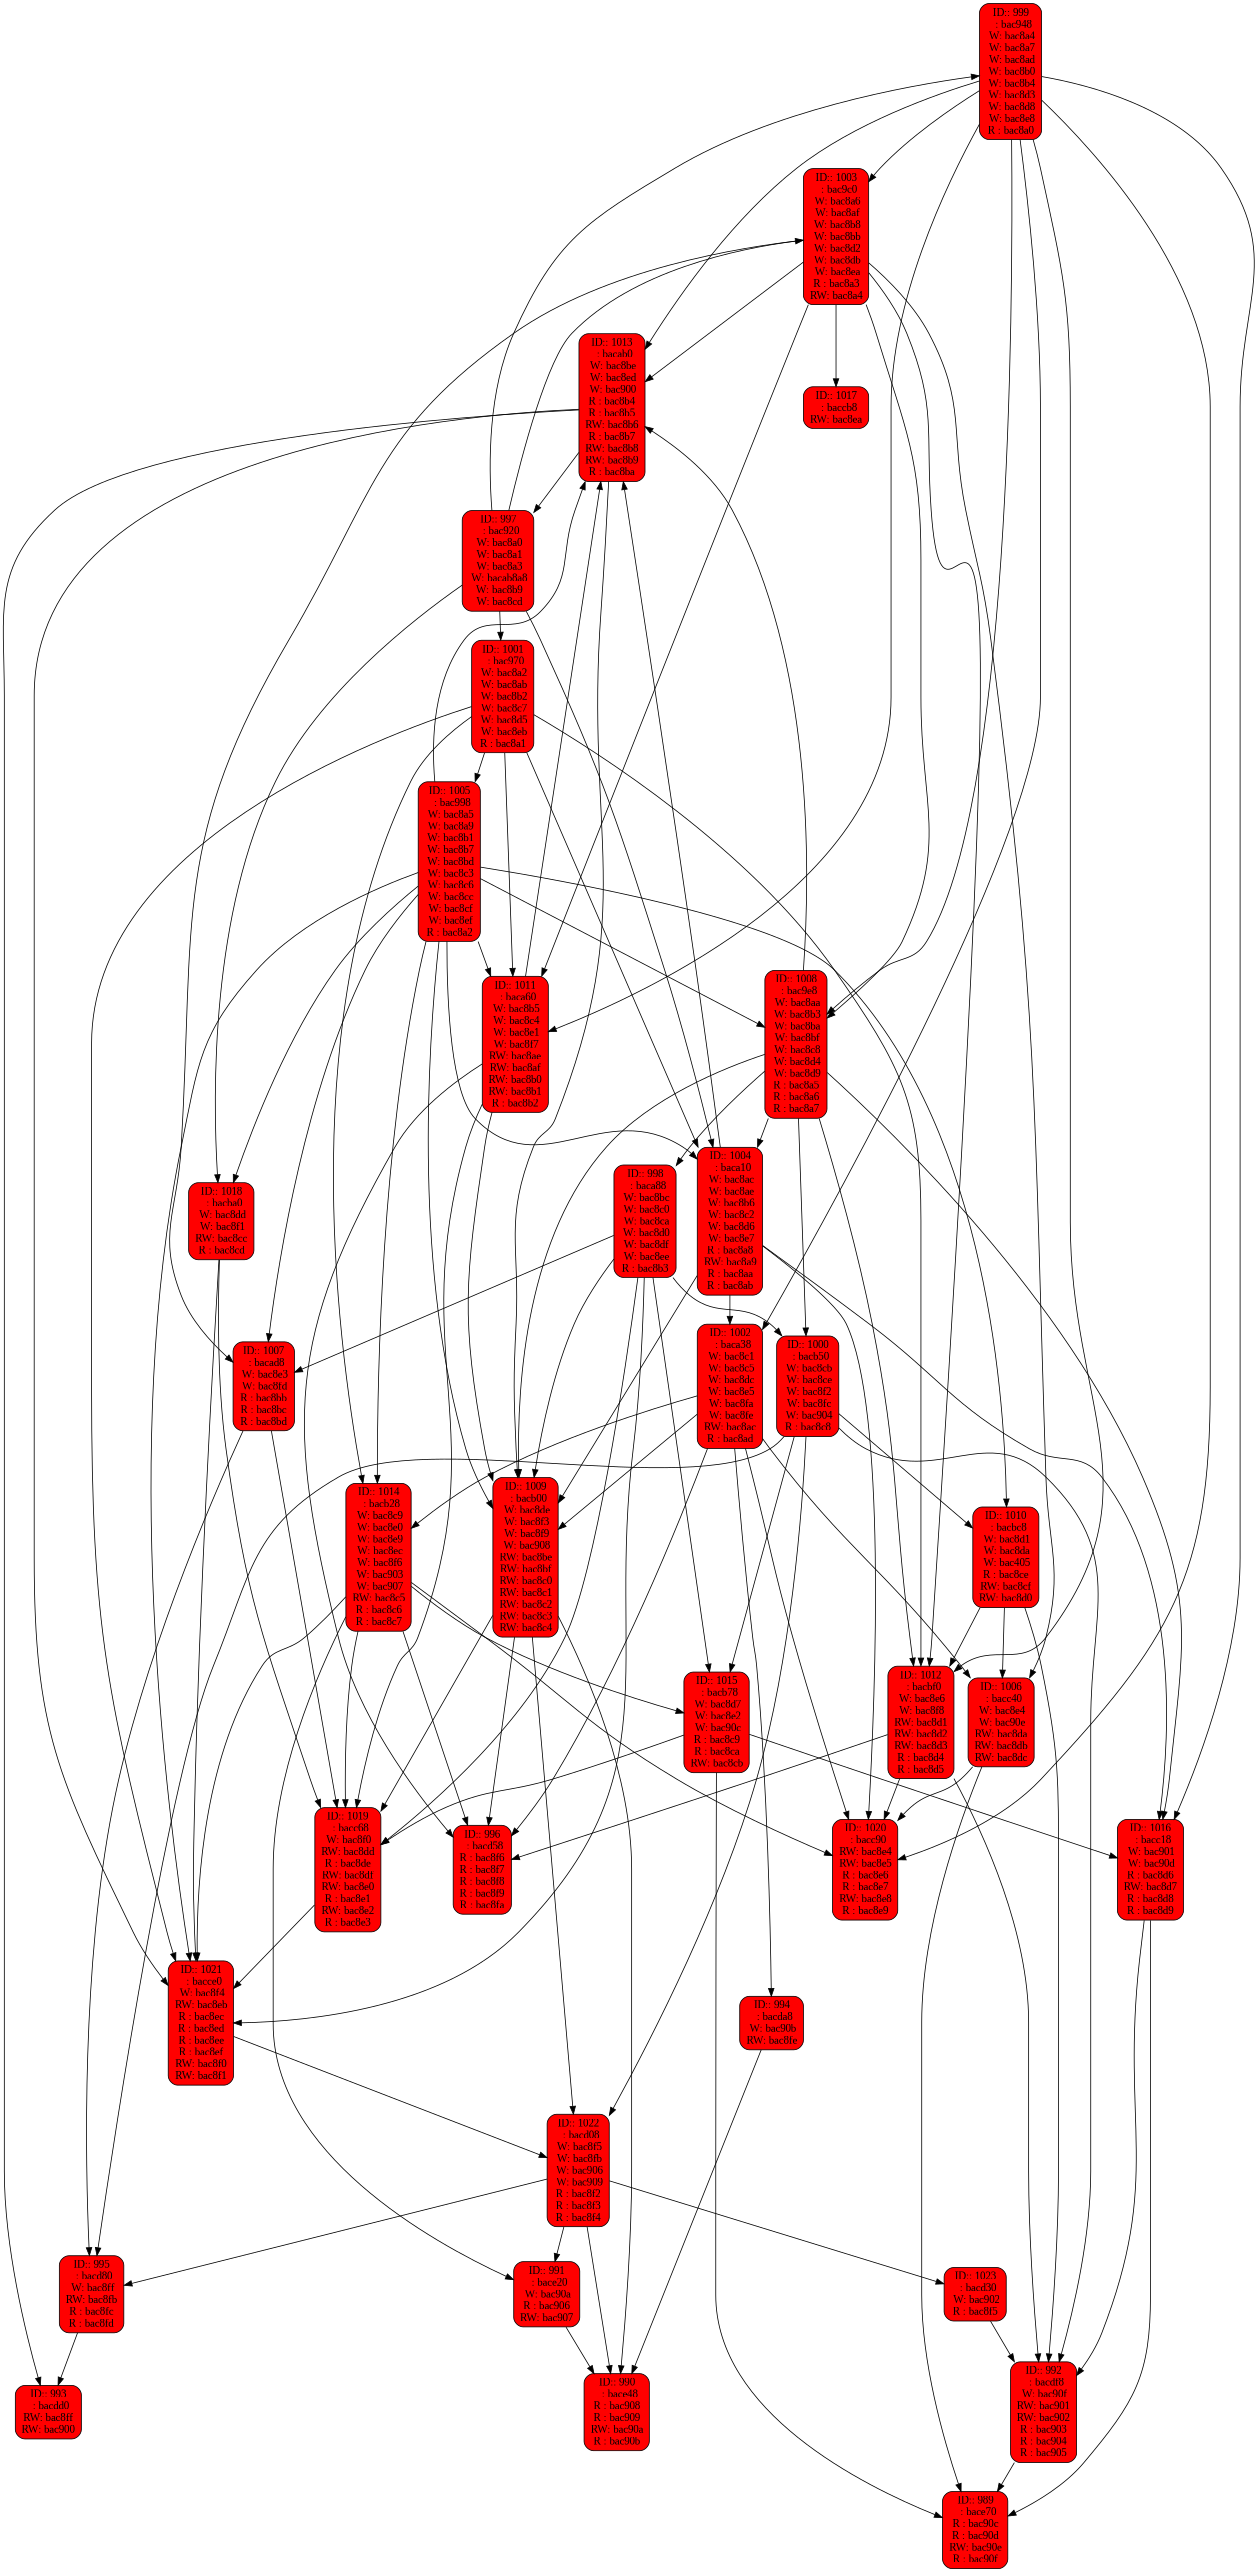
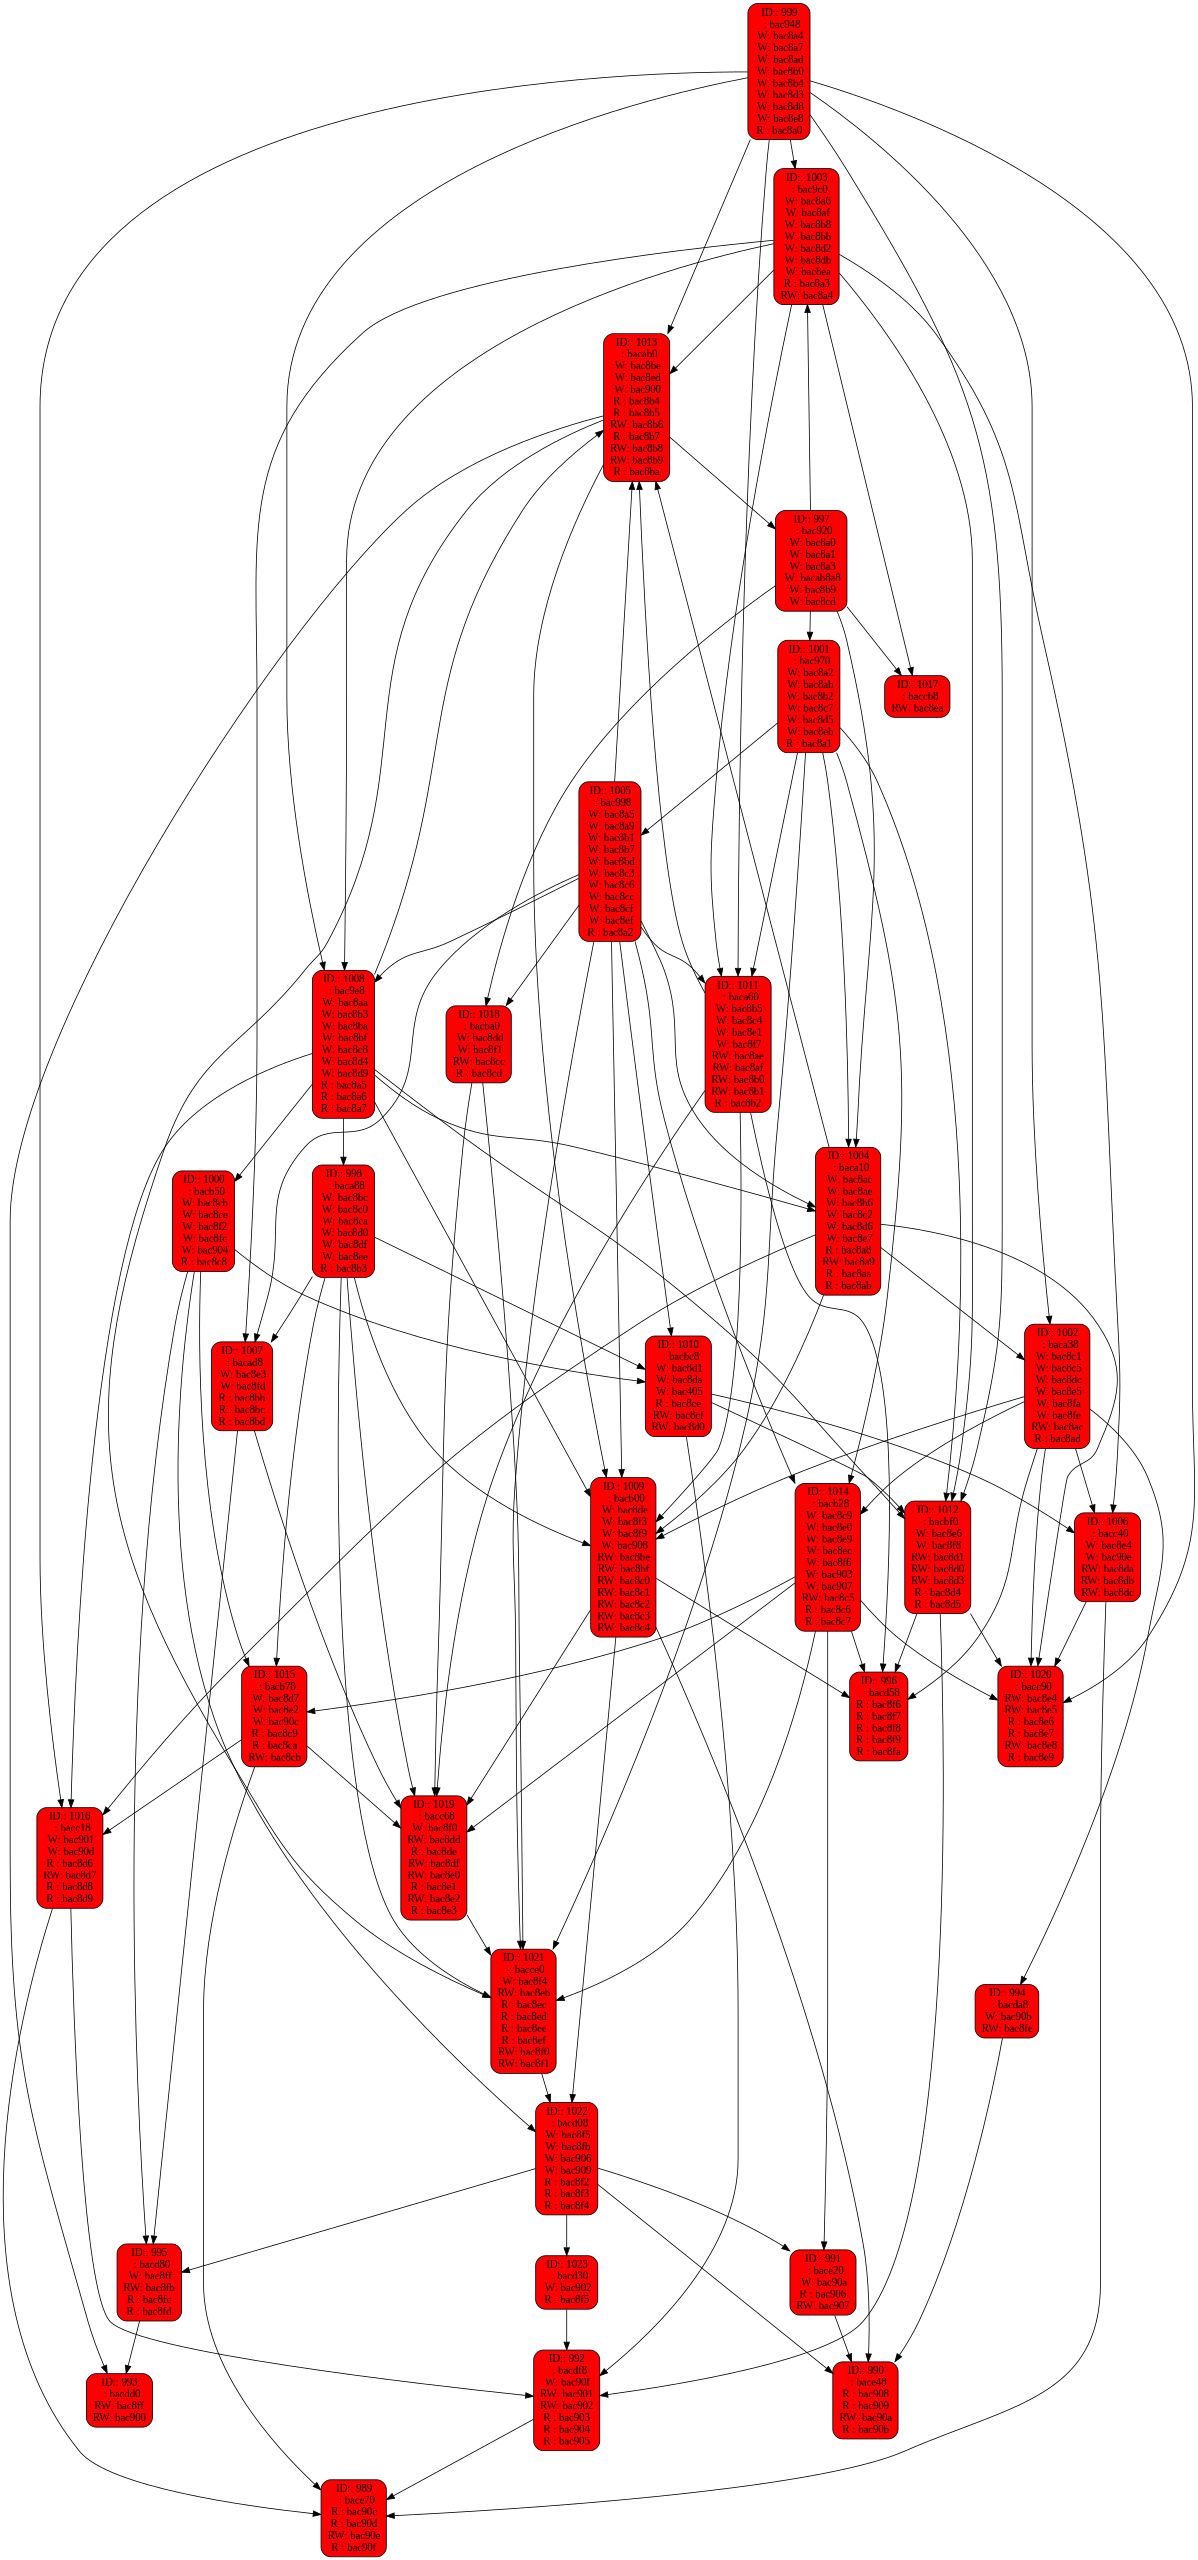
edge "ID:: 997" -> "ID:: 999": now "ID:: 997" -> "ID:: 1017"
edge "ID:: 998" -> "ID:: 1000": now "ID:: 998" -> "ID:: 1010"
node "ID:: 1012": text "RW: bac8d2" -> "RW: bac8d0"
edge "ID:: 1000" -> "ID:: 992": removed
